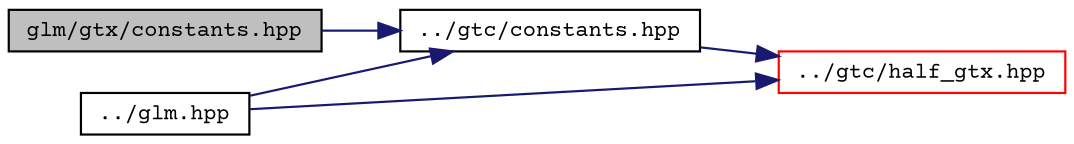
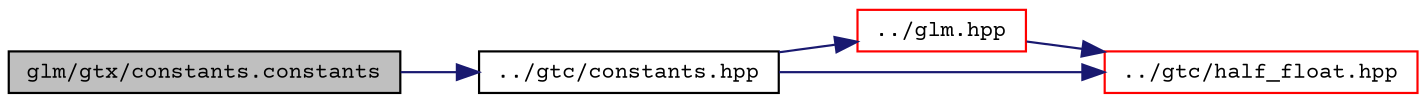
node "glm/gtx/constants.hpp": label "glm/gtx/constants.hpp" -> "glm/gtx/constants.constants"
node "../gtc/half_gtx.hpp": label "../gtc/half_gtx.hpp" -> "../gtc/half_float.hpp"
edge "../glm.hpp" -> "../gtc/constants.hpp": reversed
node "../glm.hpp": color black -> red
